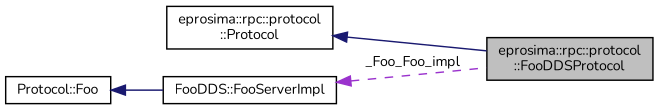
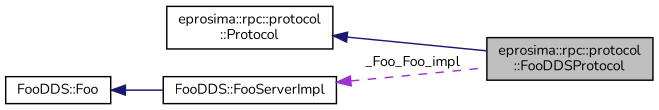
node "Protocol::Foo": label "Protocol::Foo" -> "FooDDS::Foo"
